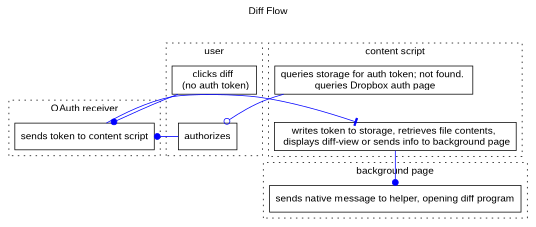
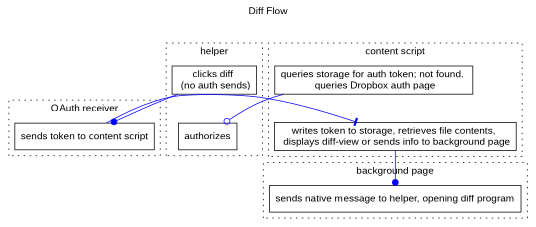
cluster "user": label "user" -> "helper"
node "clicks diff": text "(no auth token)" -> "(no auth sends)"
edge "authorizes" -> "sends token to content script": removed
